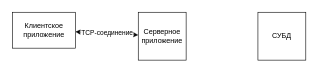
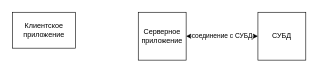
edge "Клиентское приложение" -- "Серверное приложение": removed, label "TCP-соединение"
edge "Серверное приложение" -- "СУБД": added, label "соединение с СУБД"
